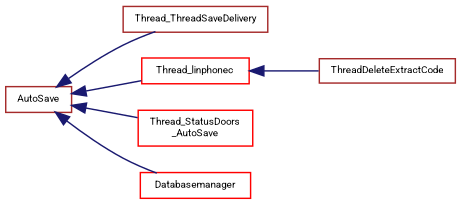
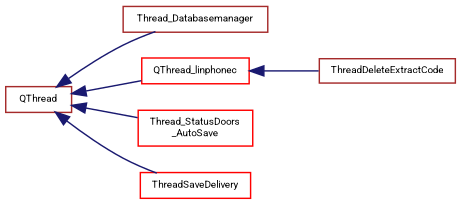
node "Thread_ThreadSaveDelivery": label "Thread_ThreadSaveDelivery" -> "Thread_Databasemanager"
node "Thread_linphonec": label "Thread_linphonec" -> "QThread_linphonec"
node "AutoSave": label "AutoSave" -> "QThread"
node "Databasemanager": label "Databasemanager" -> "ThreadSaveDelivery"
